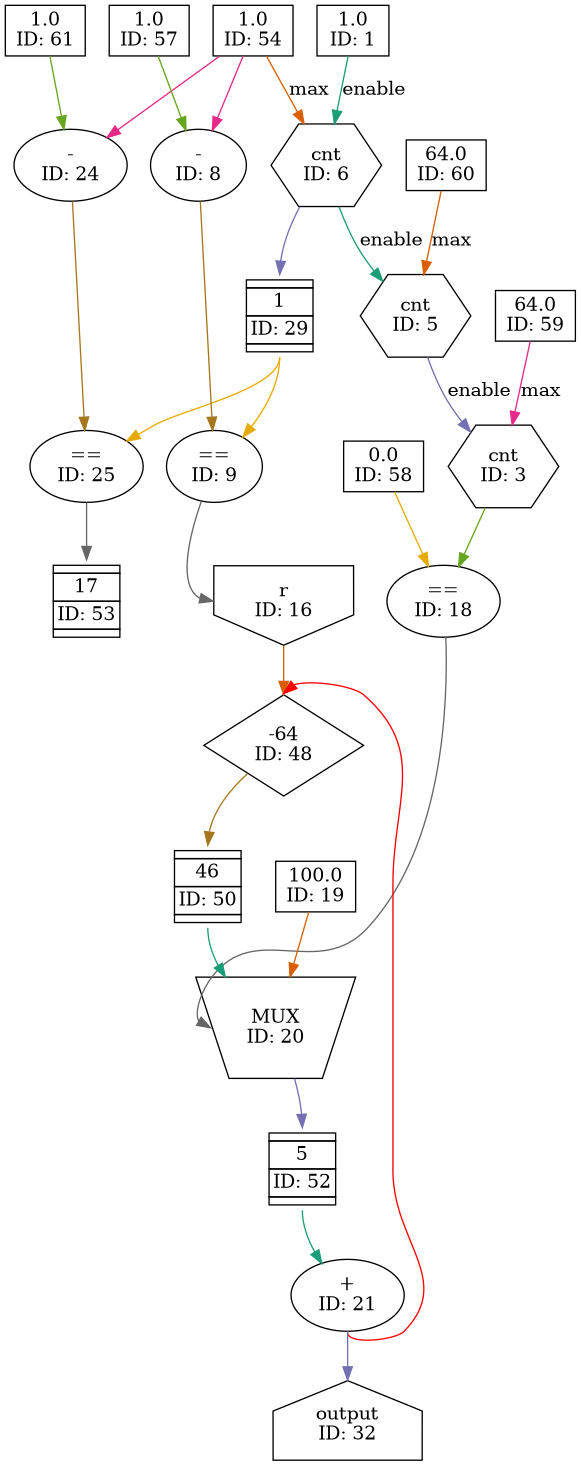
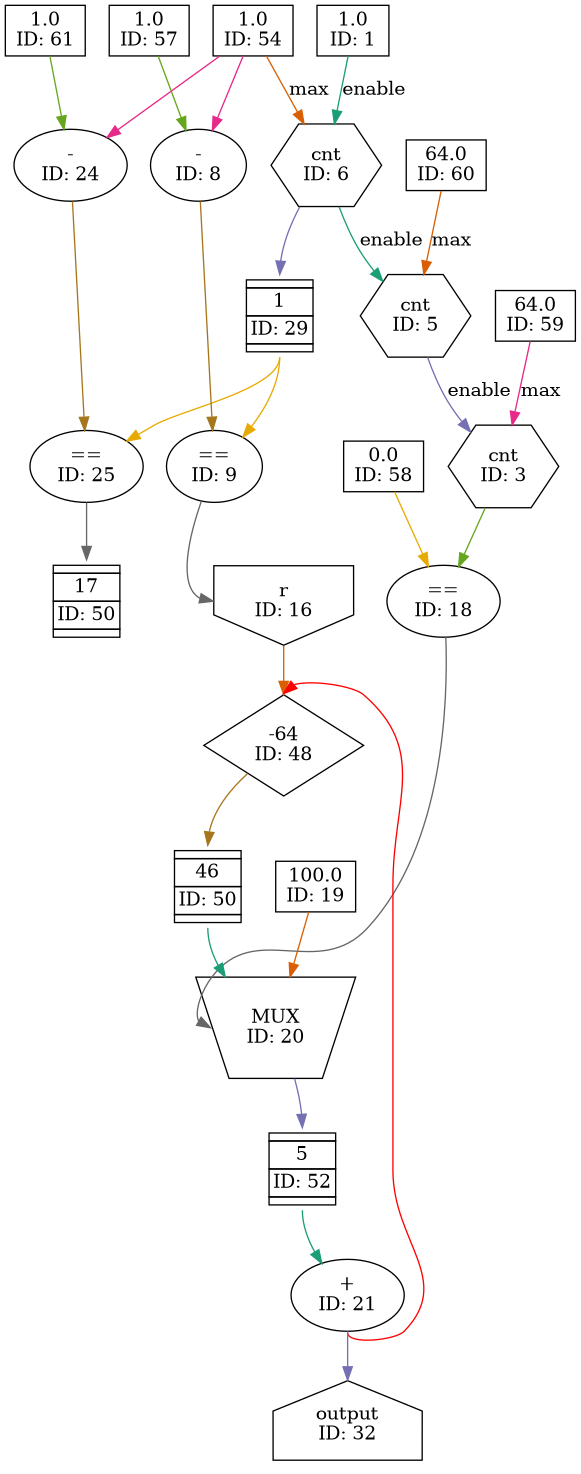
node "17": text "ID: 53" -> "ID: 50"
